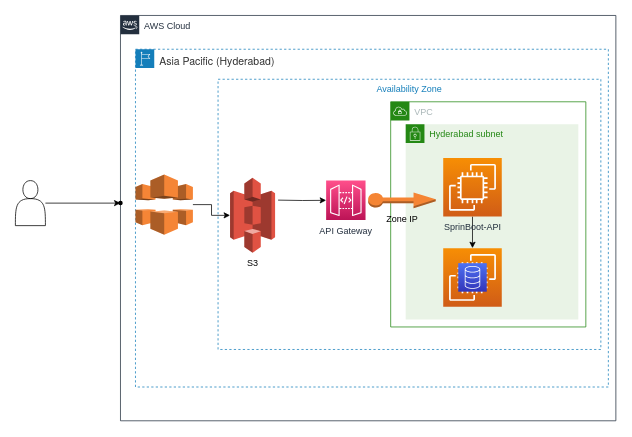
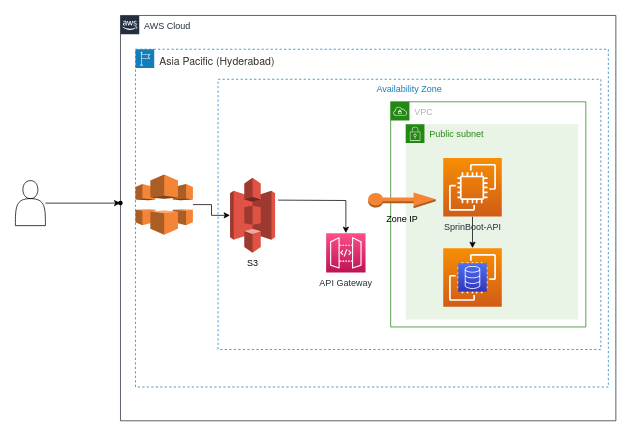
node "Hyderabad subnet": label "Hyderabad subnet" -> "Public subnet"
node "API Gateway": moved (346, 200) -> (346, 253)
